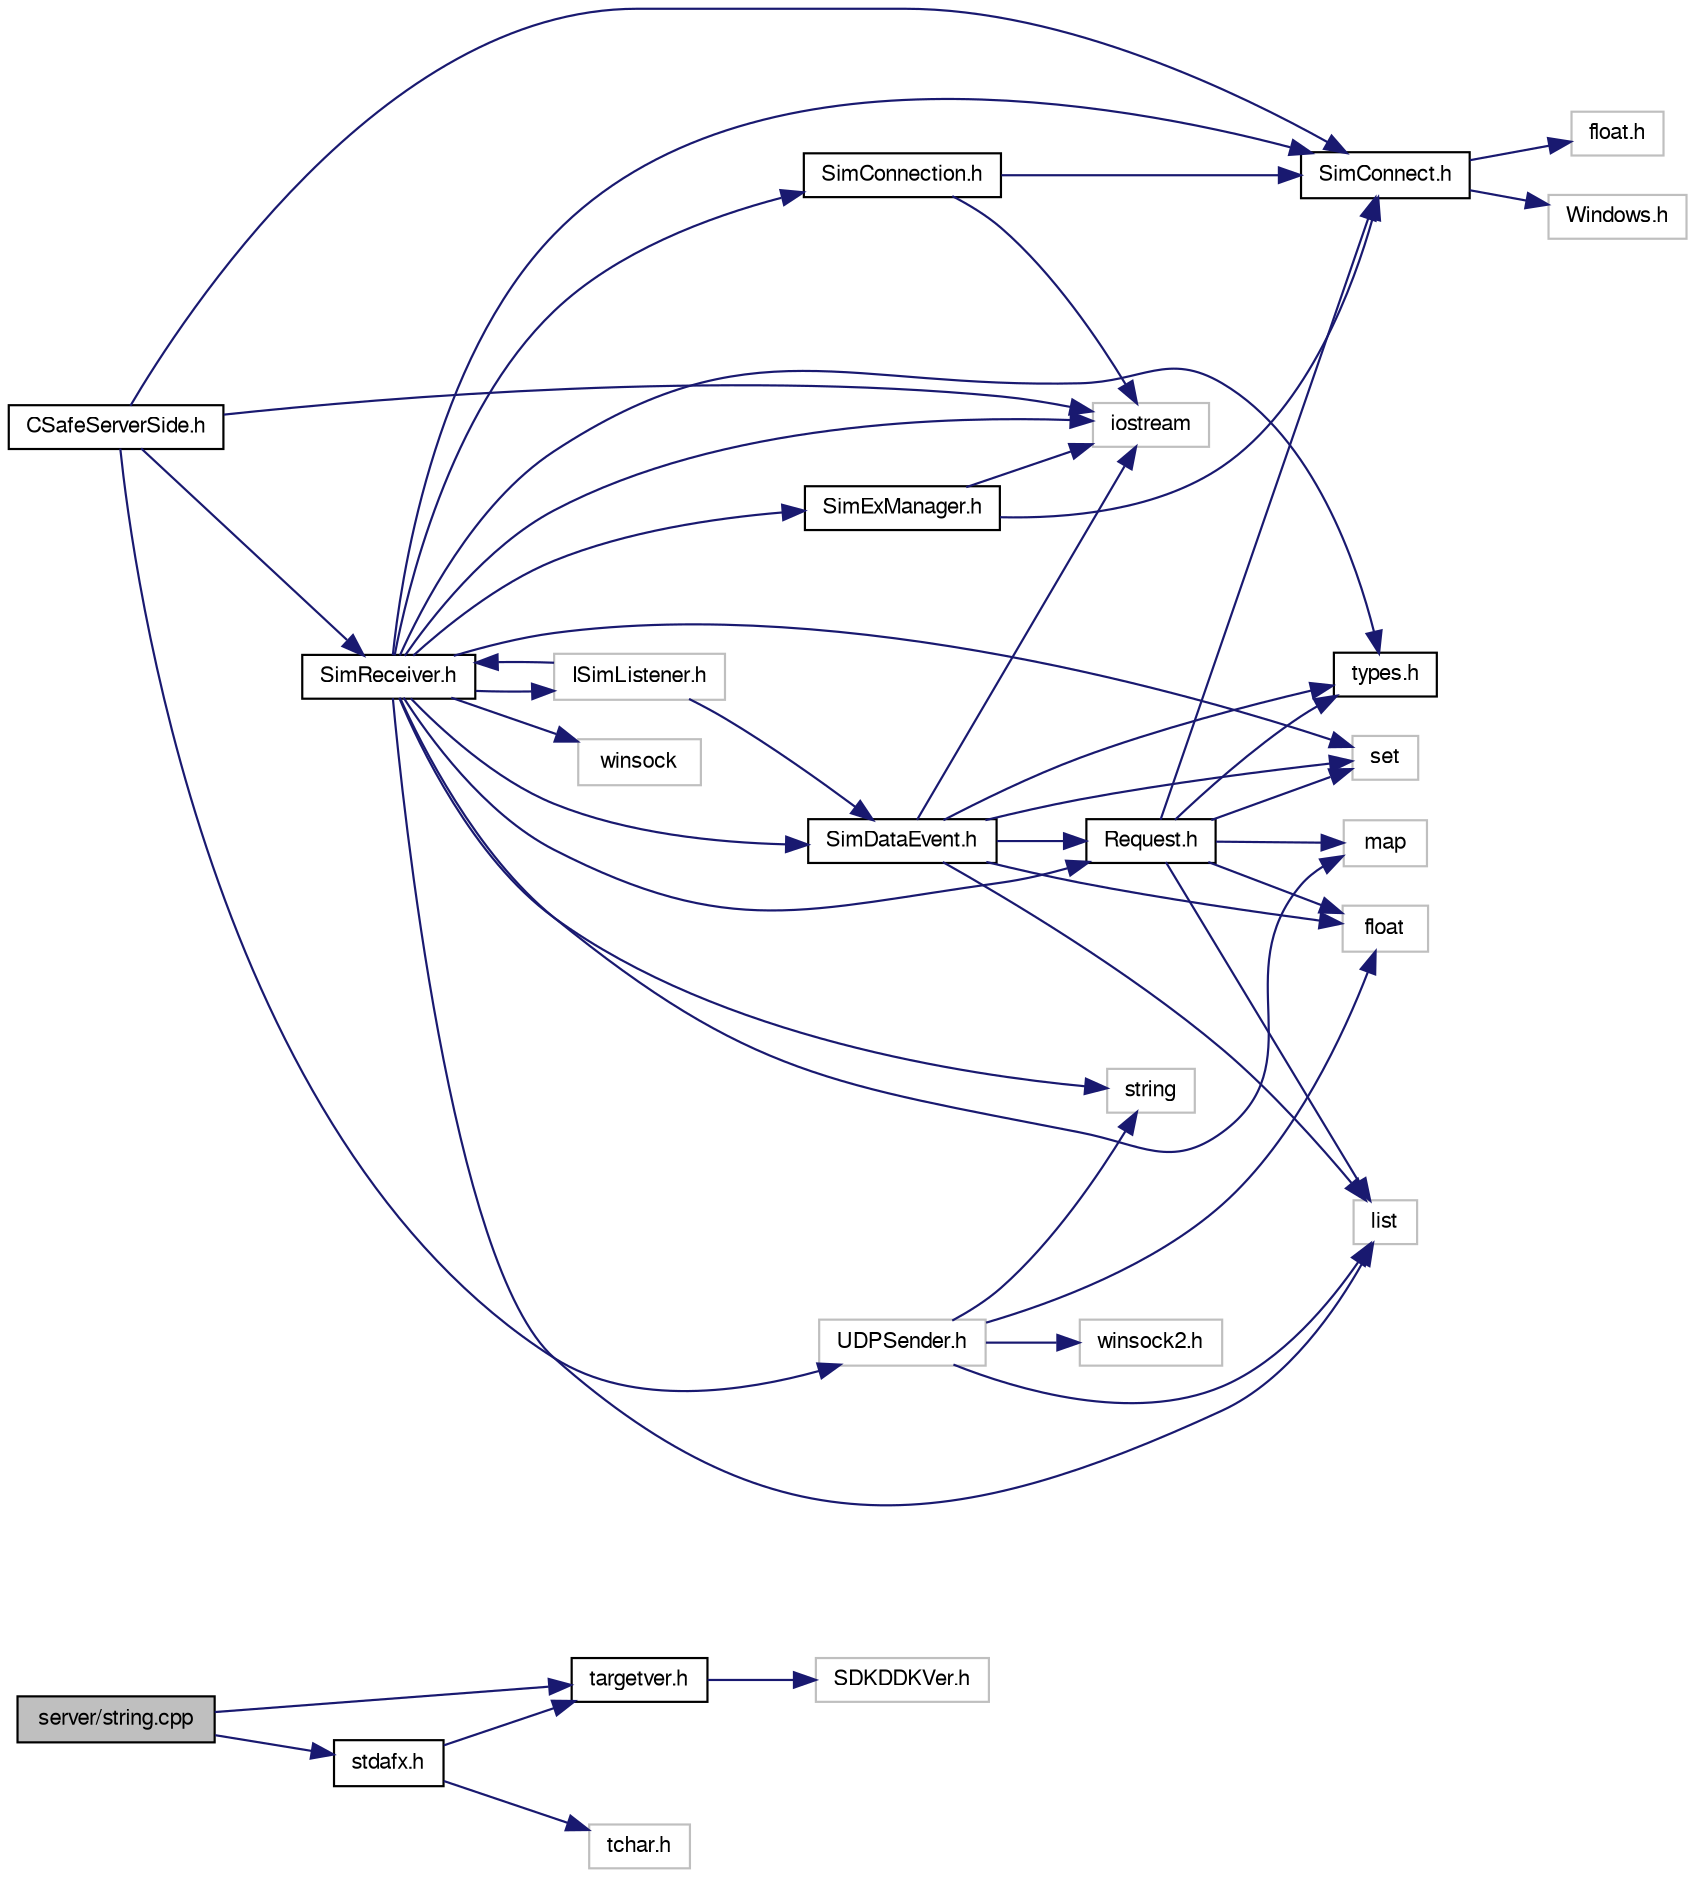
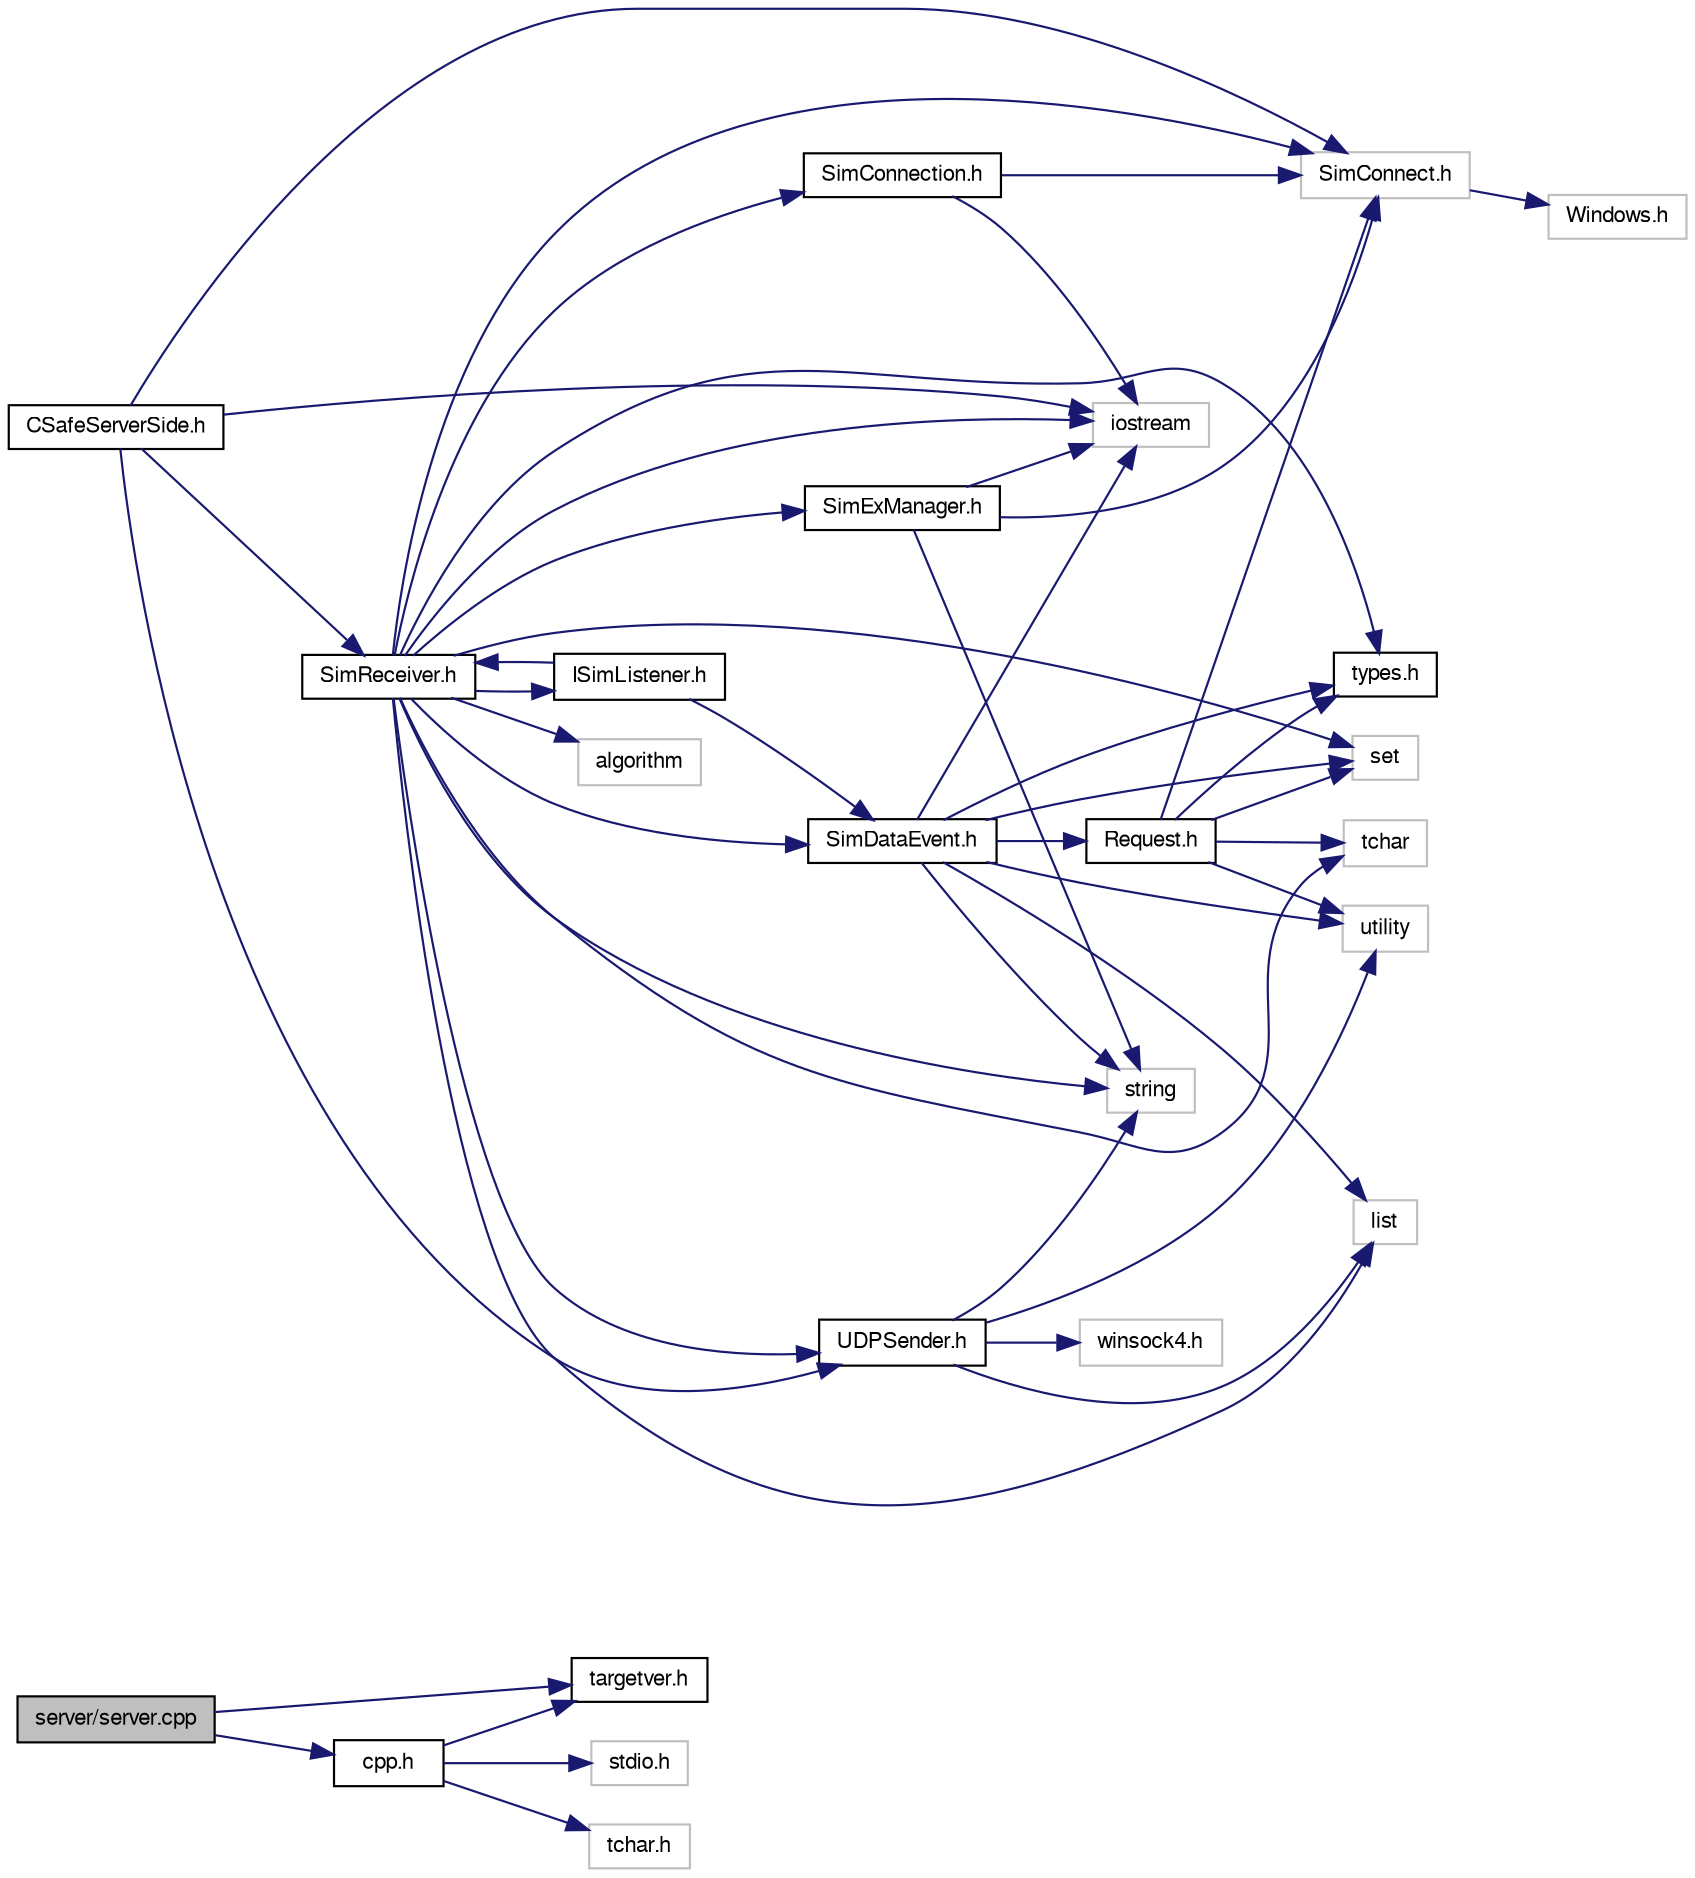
node "float.h": removed
node "SimConnect.h": color black -> grey75
node "ISimListener.h": color grey75 -> black
node "winsock": label "winsock" -> "algorithm"
edge "SimExManager.h" -> "string": added
node "map": label "map" -> "tchar"
edge "SimReceiver.h" -> "Request.h": now "SimReceiver.h" -> "UDPSender.h"
node "float": label "float" -> "utility"
edge "SimDataEvent.h" -> "string": added
edge "Request.h" -> "list": removed
node "UDPSender.h": color grey75 -> black
node "winsock2.h": label "winsock2.h" -> "winsock4.h"
node "SDKDDKVer.h": removed
node "server/string.cpp": label "server/string.cpp" -> "server/server.cpp"
node "stdafx.h": label "stdafx.h" -> "cpp.h"
node "stdio.h": added
